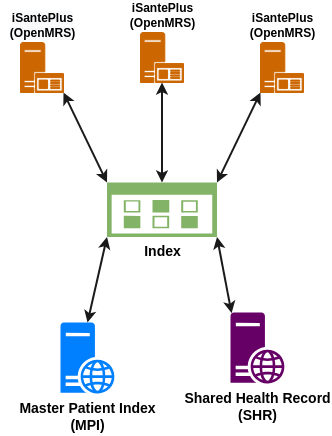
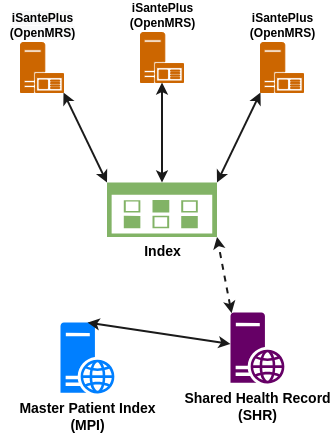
edge "Index" -- "Shared Health Record (SHR)": style solid -> dashed
edge "Index" -- "Master Patient Index (MPI)": now "Shared Health Record (SHR)" -- "Master Patient Index (MPI)"
